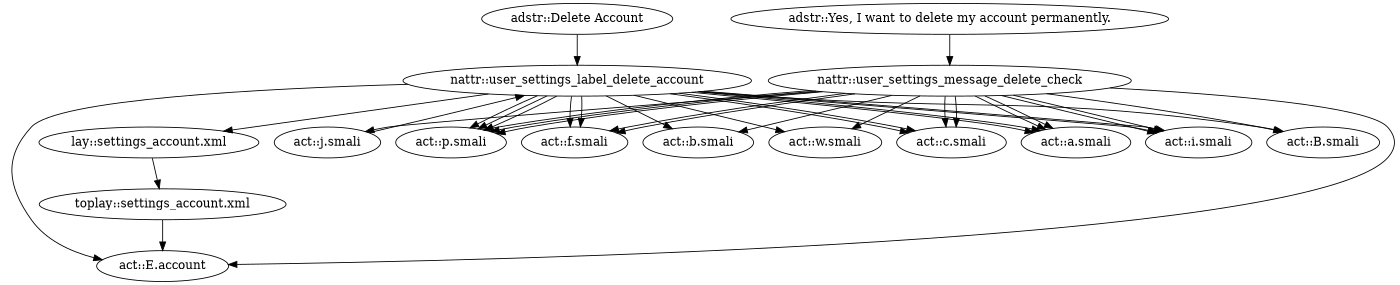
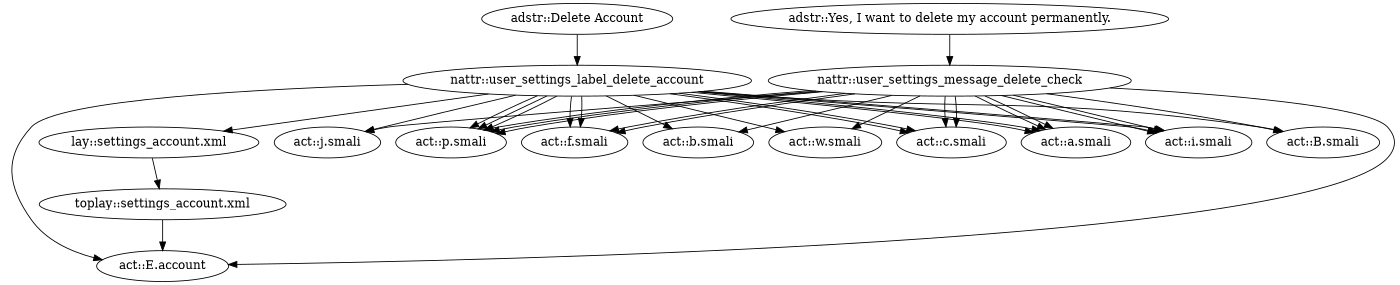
edge "act::j.smali" -> "nattr::user_settings_label_delete_account": reversed
